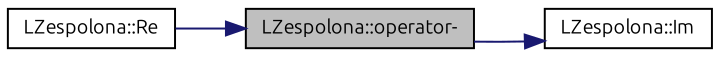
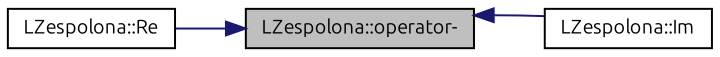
edge "LZespolona::operator-" -> "LZespolona::Im": reversed
